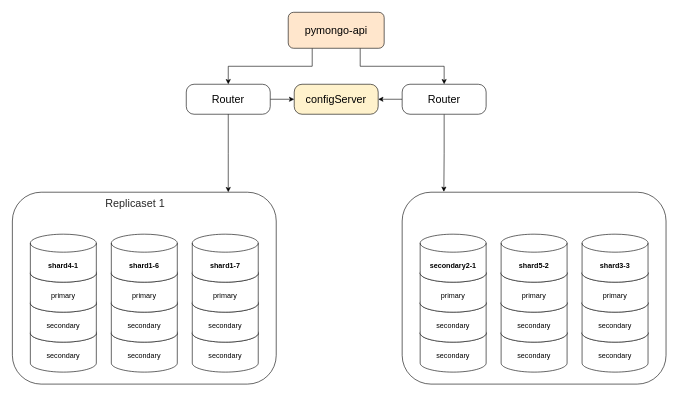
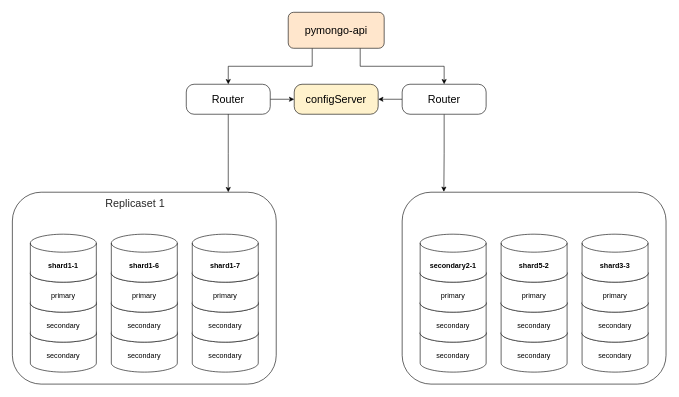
node "shard4-1": label "shard4-1" -> "shard1-1"
